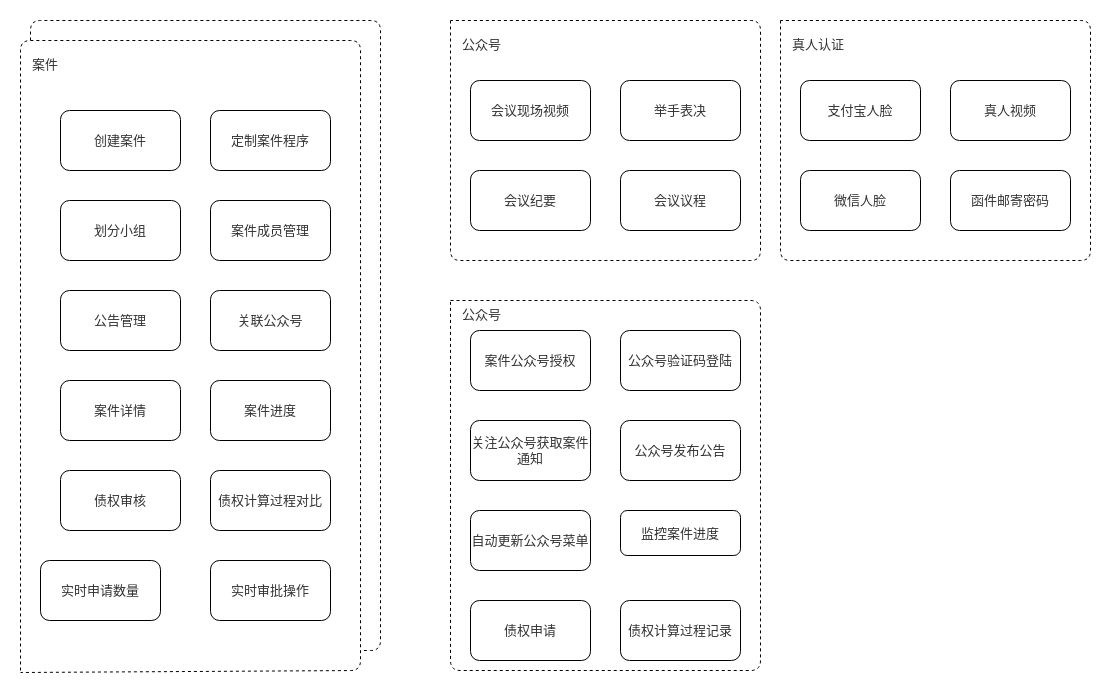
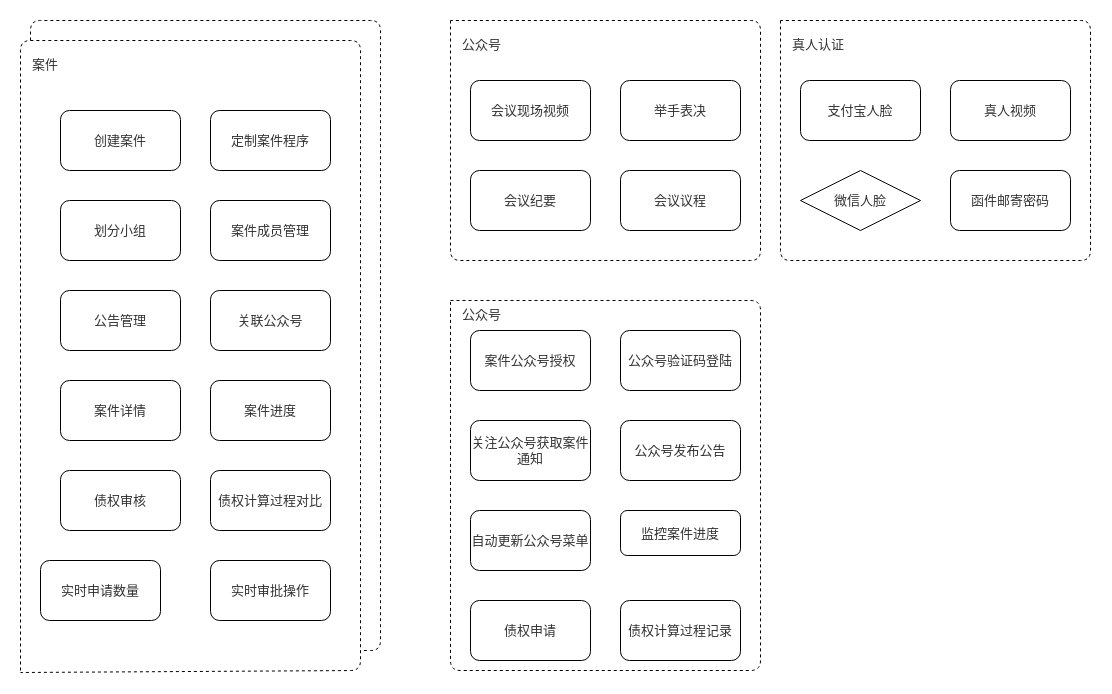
node "微信人脸": shape rounded rectangle -> diamond
